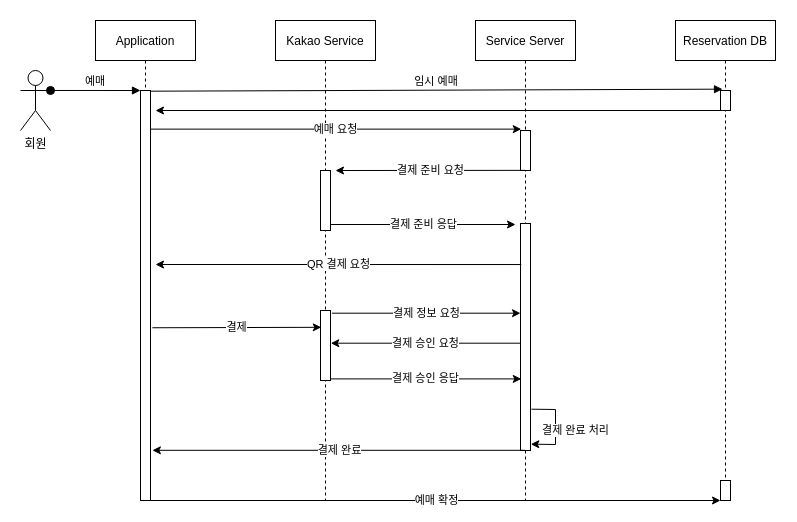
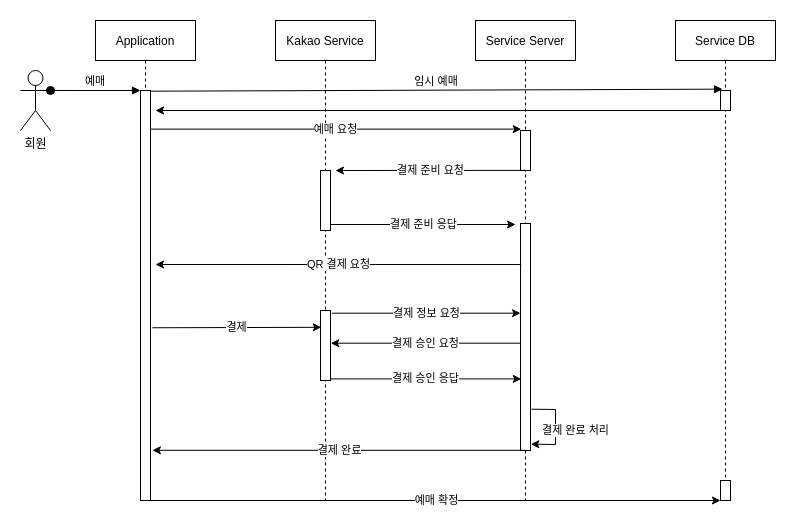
node "Reservation DB": label "Reservation DB" -> "Service DB"
